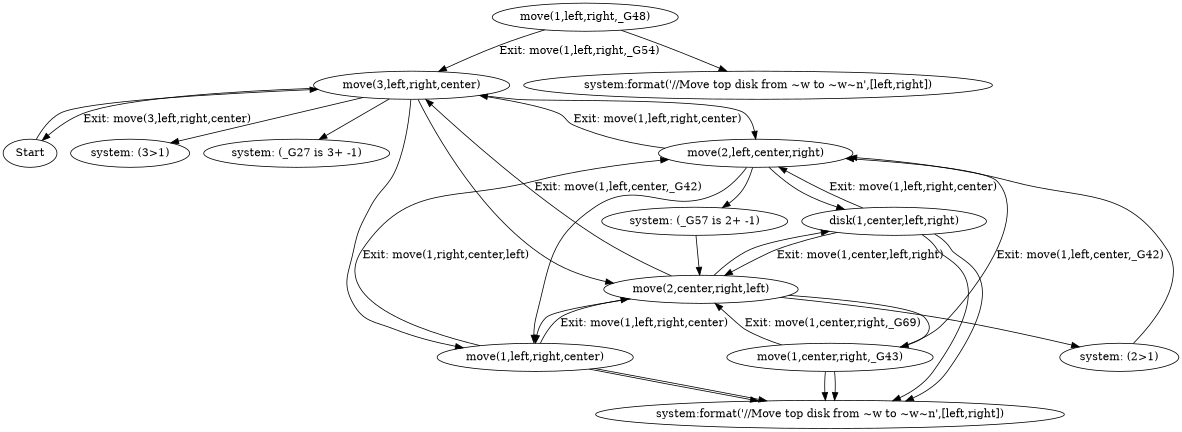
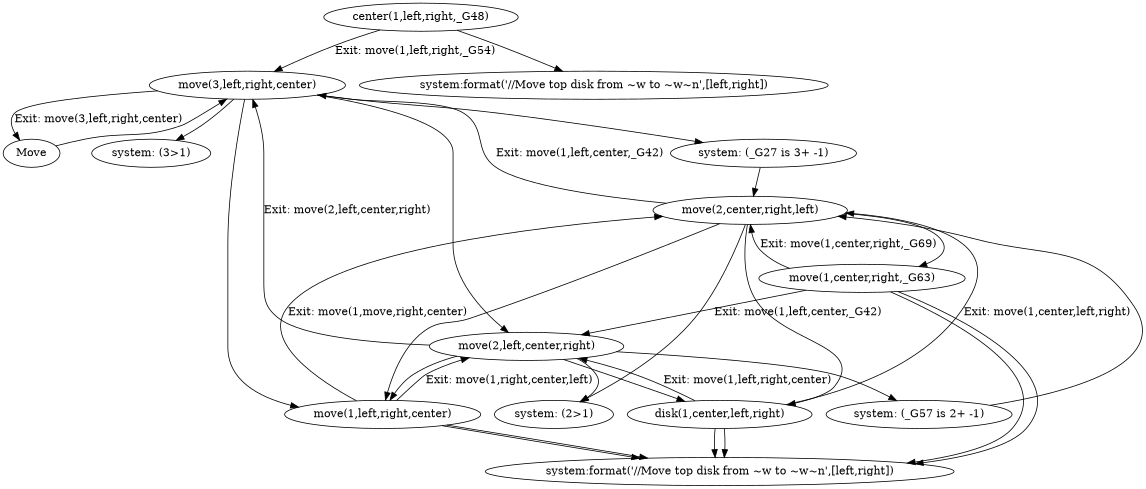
node "move(1,left,right,_G48)": label "move(1,left,right,_G48)" -> "center(1,left,right,_G48)"
edge "move(2,left,center,right)" -> "move(3,left,right,center)": label "Exit: move(1,left,right,center)" -> "Exit: move(2,left,center,right)"
node "Start": label "Start" -> "Move"
edge "system: (2>1)" -> "move(2,left,center,right)": reversed
edge "move(3,left,right,center)" -> "move(2,center,right,left)": now "system: (_G27 is 3+ -1)" -> "move(2,center,right,left)"
edge "move(1,left,right,center)" -> "move(2,center,right,left)": label "Exit: move(1,left,right,center)" -> "Exit: move(1,move,right,center)"
node "move(1,center,right,_G43)": label "move(1,center,right,_G43)" -> "move(1,center,right,_G63)"
